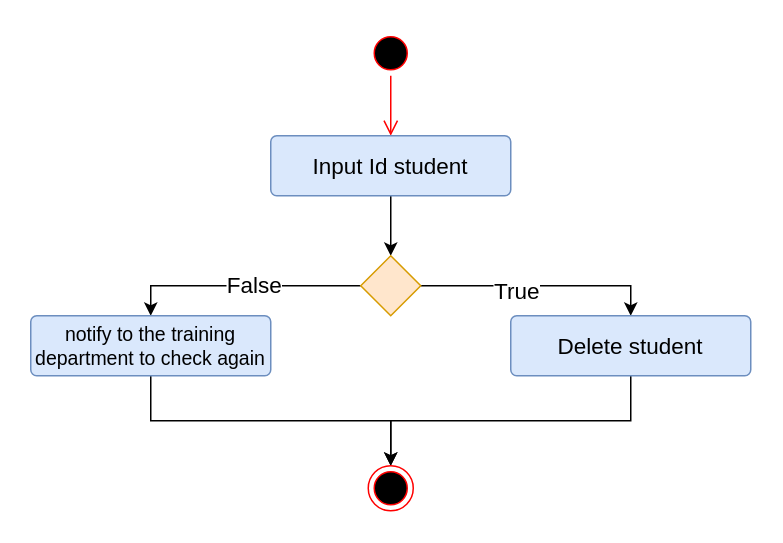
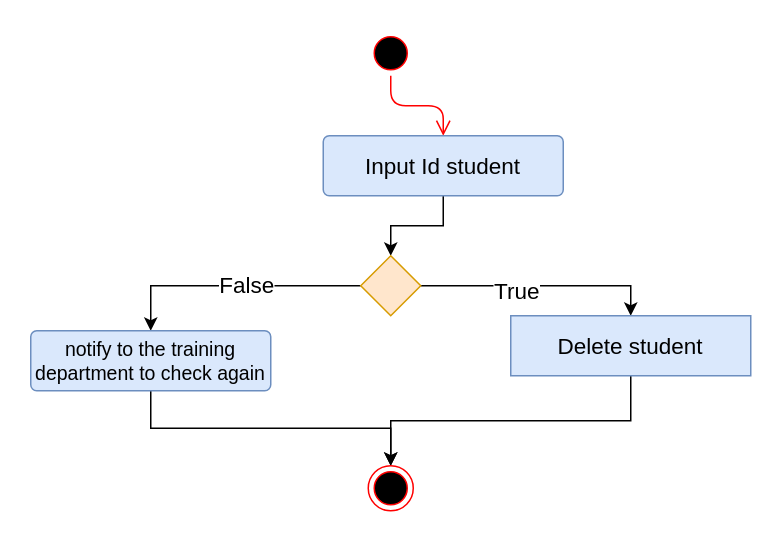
node "Input Id student": moved (391, 166) -> (443, 166)
node "notify to the training department to check again": moved (151, 346) -> (151, 361)
node "Delete student": shape rounded rectangle -> rectangle
